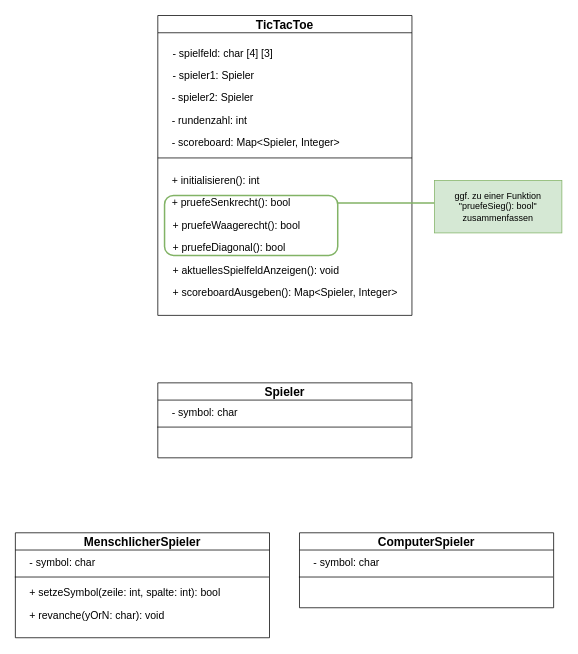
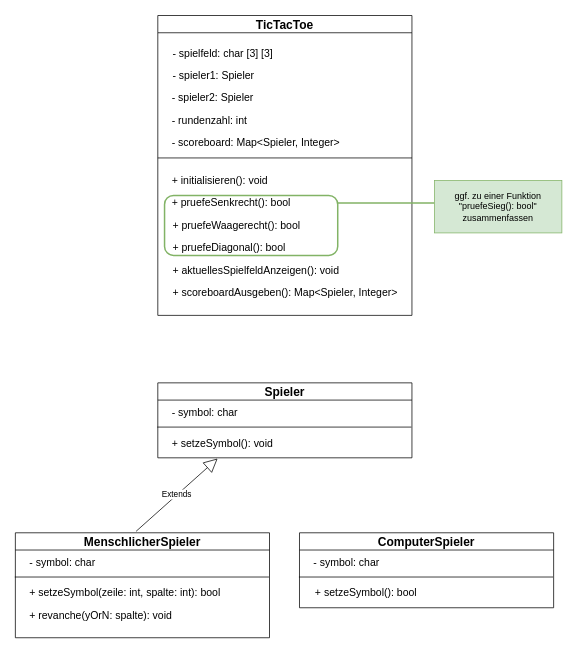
node "- spielfeld: char [4] [3]": label "- spielfeld: char [4] [3]" -> "- spielfeld: char [3] [3]"
node "+ initialisieren(): int": label "+ initialisieren(): int" -> "+ initialisieren(): void"
node "+ setzeSymbol(): void": added
edge "MenschlicherSpieler" -> "+ setzeSymbol(): void": added, label "Extends"
node "+ setzeSymbol(): bool": added
node "+ revanche(yOrN: char): void": label "+ revanche(yOrN: char): void" -> "+ revanche(yOrN: spalte): void"
